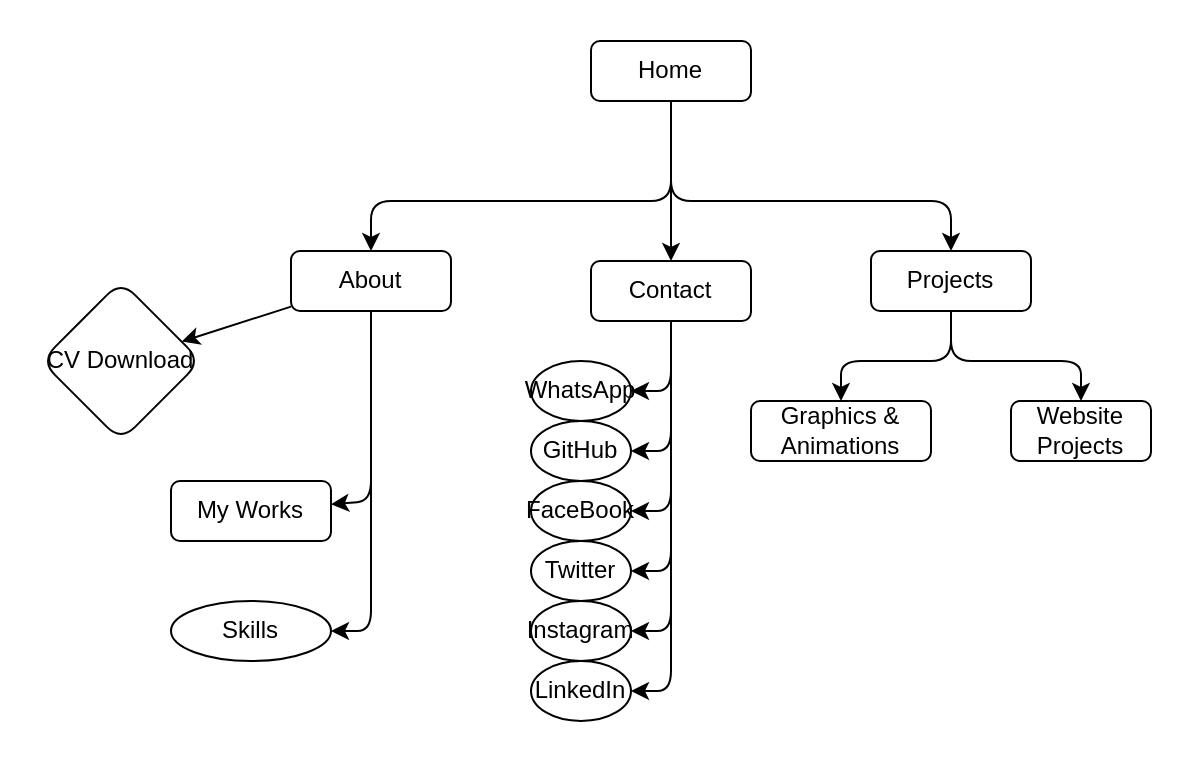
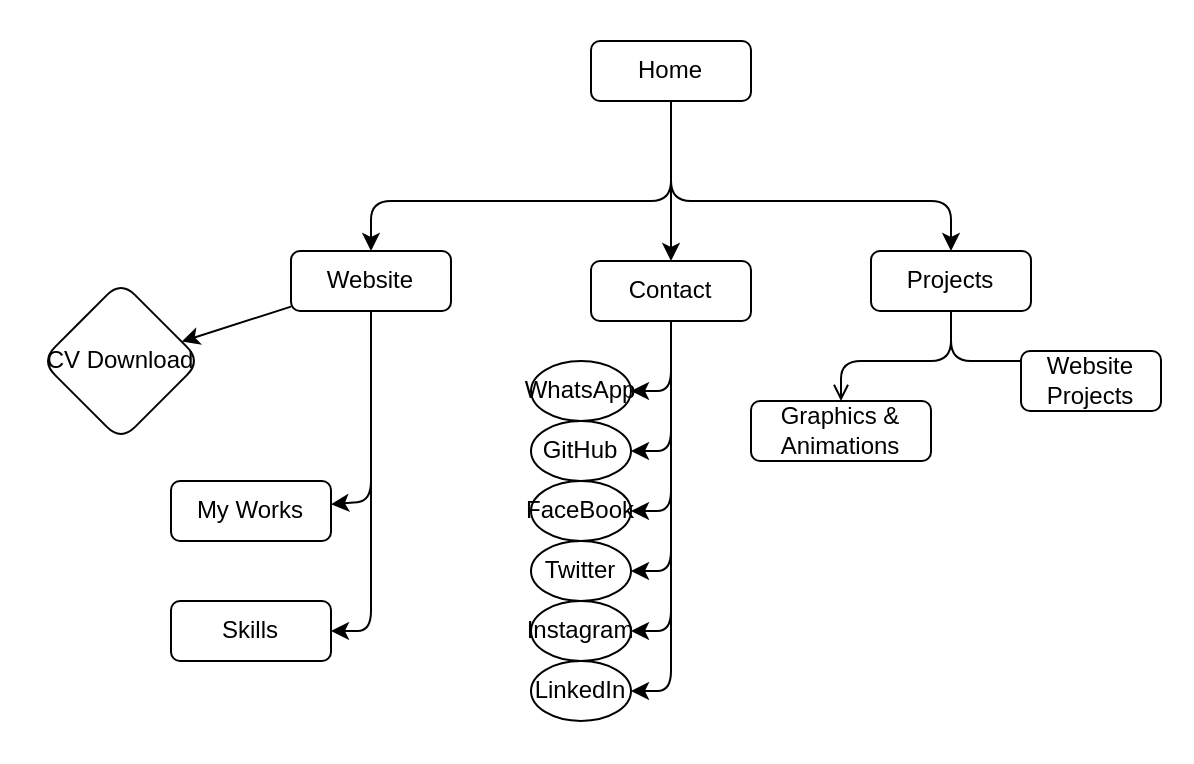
node "About": label "About" -> "Website"
edge "Projects" -> "Graphics & Animations": arrowhead classic -> open
node "Website Projects": moved (1081, 431) -> (1091, 381)
node "Skills": shape ellipse -> rounded rectangle
